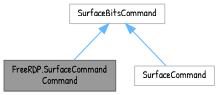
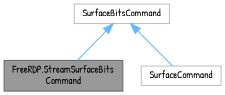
node "FreeRDP.SurfaceCommand Command": label "FreeRDP.SurfaceCommand Command" -> "FreeRDP.StreamSurfaceBits Command"
